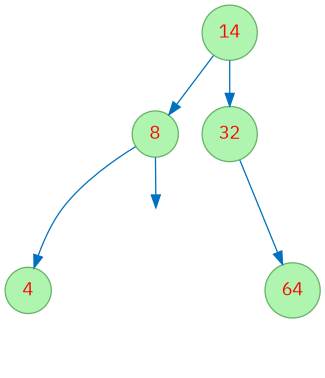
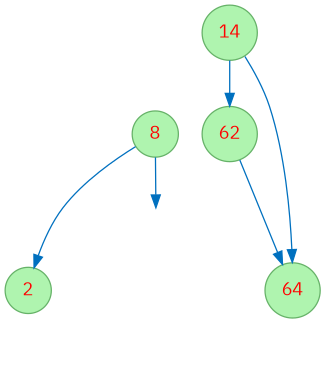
edge "14" -> "8": now "14" -> "64"
node "32": label "32" -> "62"
node "4": label "4" -> "2"
